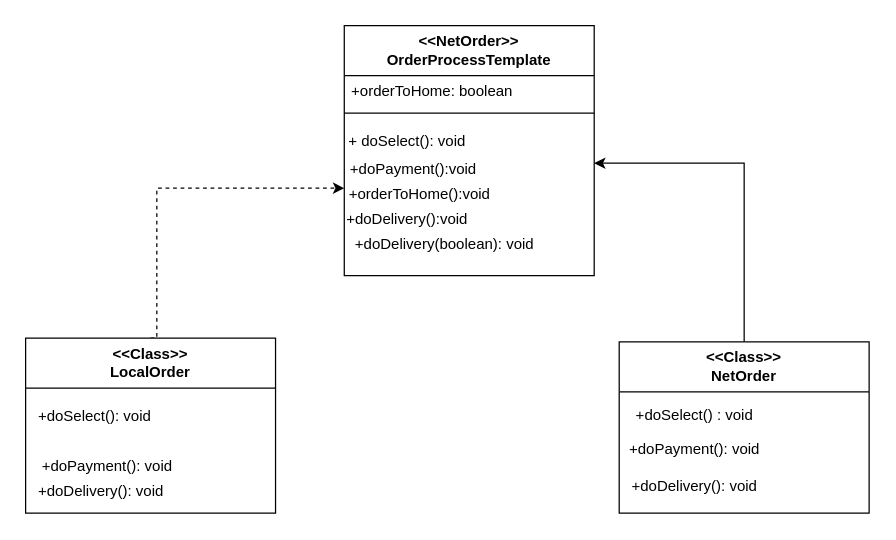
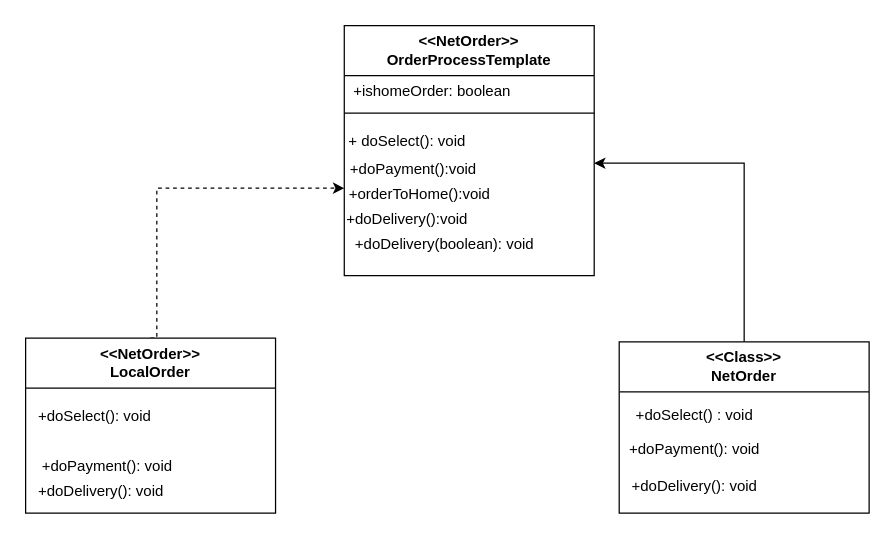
node "+orderToHome: boolean": label "+orderToHome: boolean" -> "+ishomeOrder: boolean"
node "<<Class>> LocalOrder": label "<<Class>> LocalOrder" -> "<<NetOrder>> LocalOrder"
